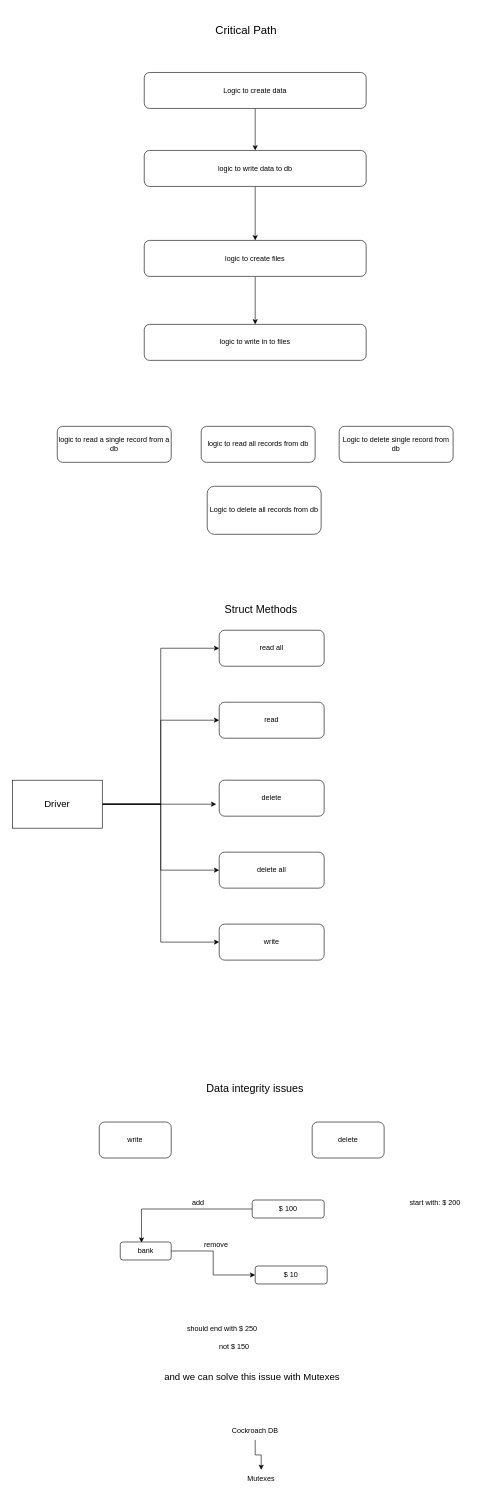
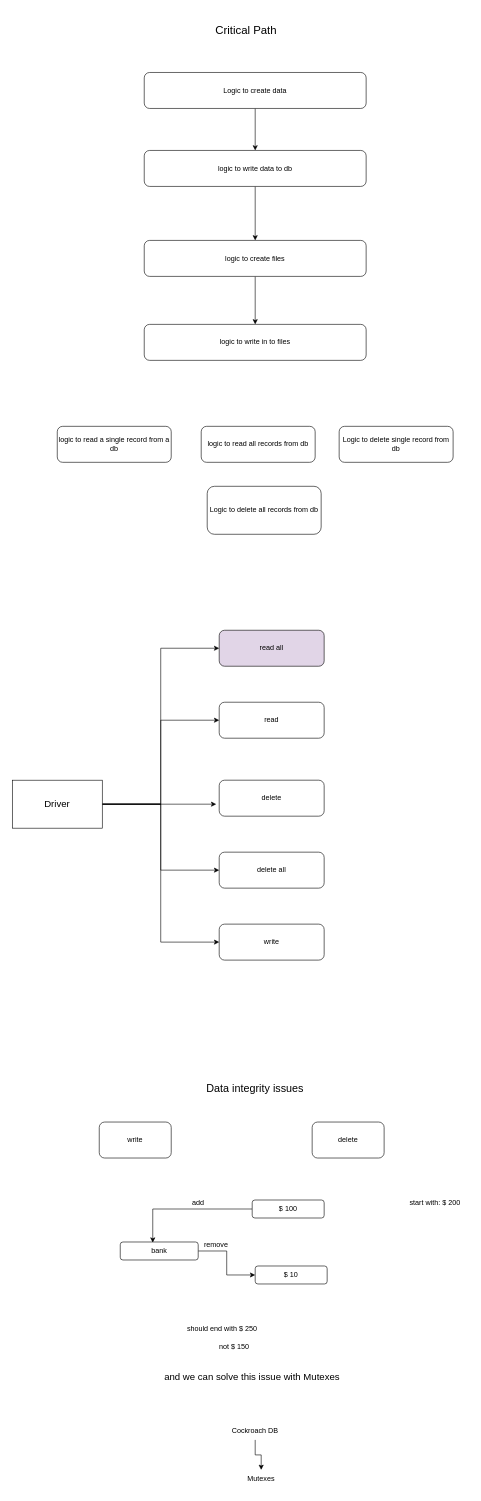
node "Struct Methods": removed
node "read all": fillcolor #ffffff -> #e1d5e7
node "bank": size 51x18 -> 78x18
